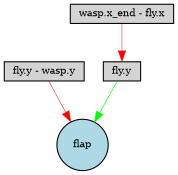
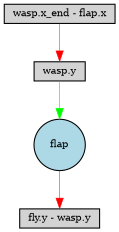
node "wasp.x_end - fly.x": label "wasp.x_end - fly.x" -> "wasp.x_end - flap.x"
node "fly.y": label "fly.y" -> "wasp.y"
edge "fly.y - wasp.y" -> "flap": reversed
